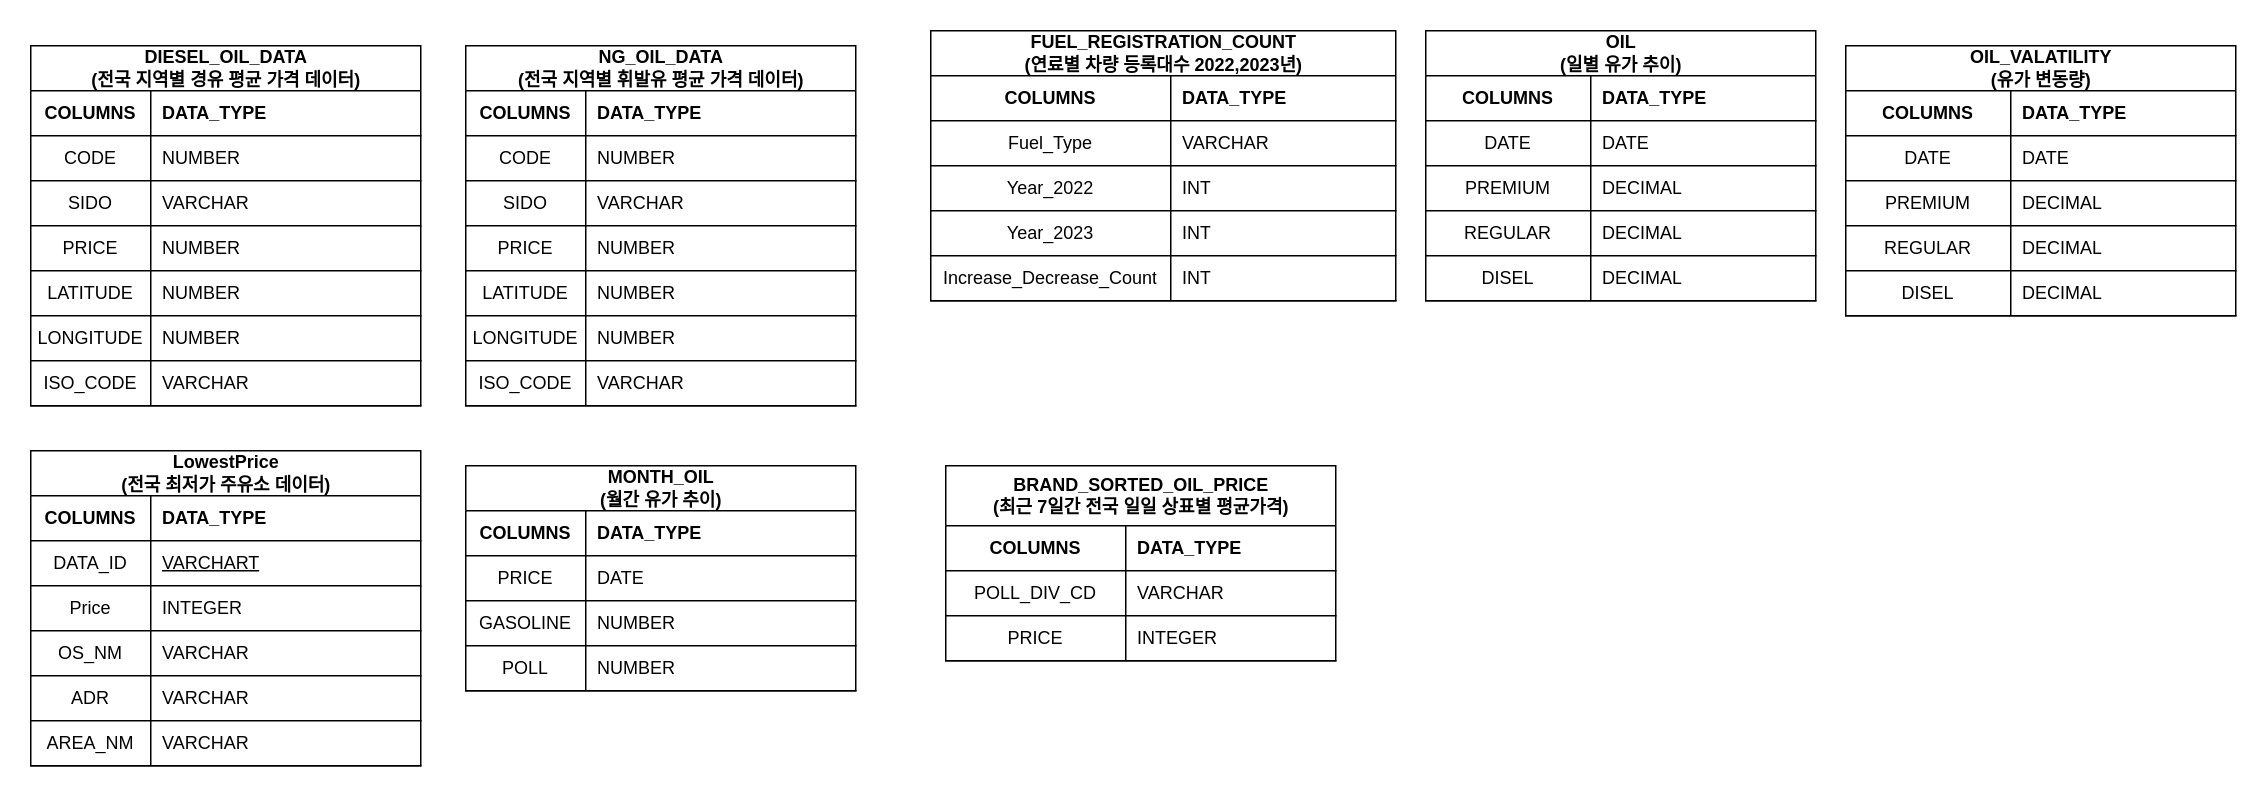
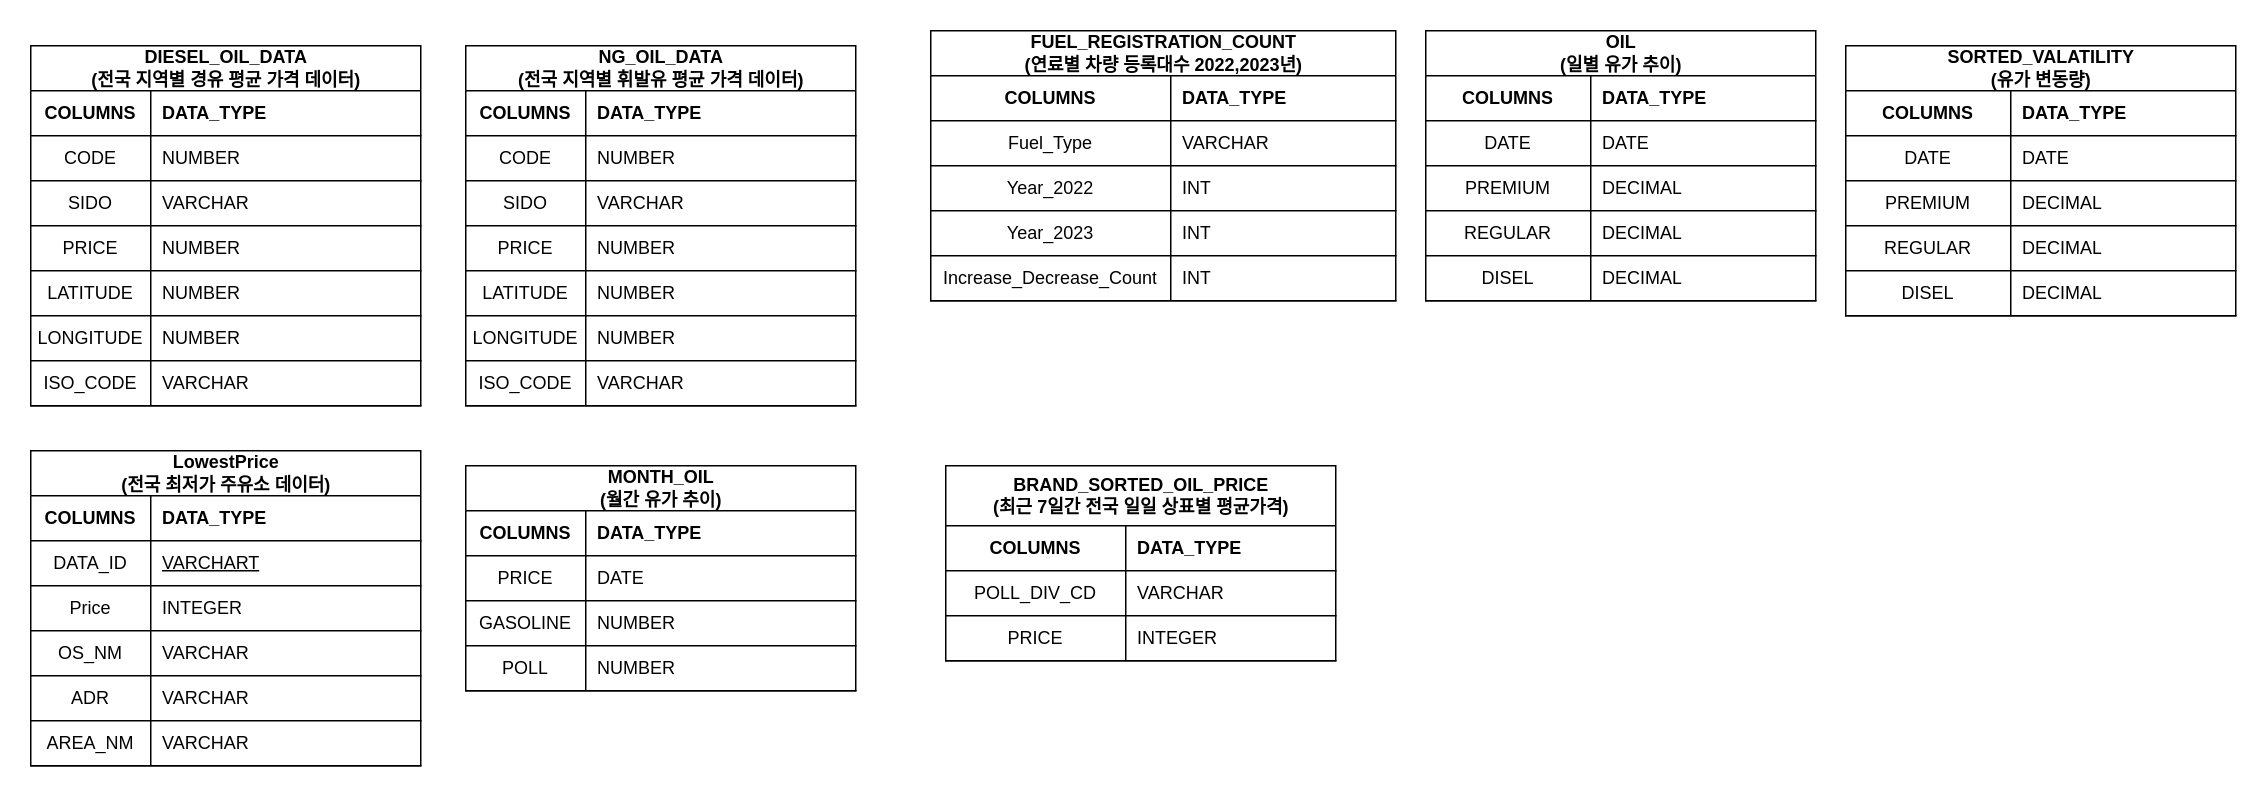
node "OIL_VALATILITY (유가 변동량)": label "OIL_VALATILITY (유가 변동량)" -> "SORTED_VALATILITY (유가 변동량)"
